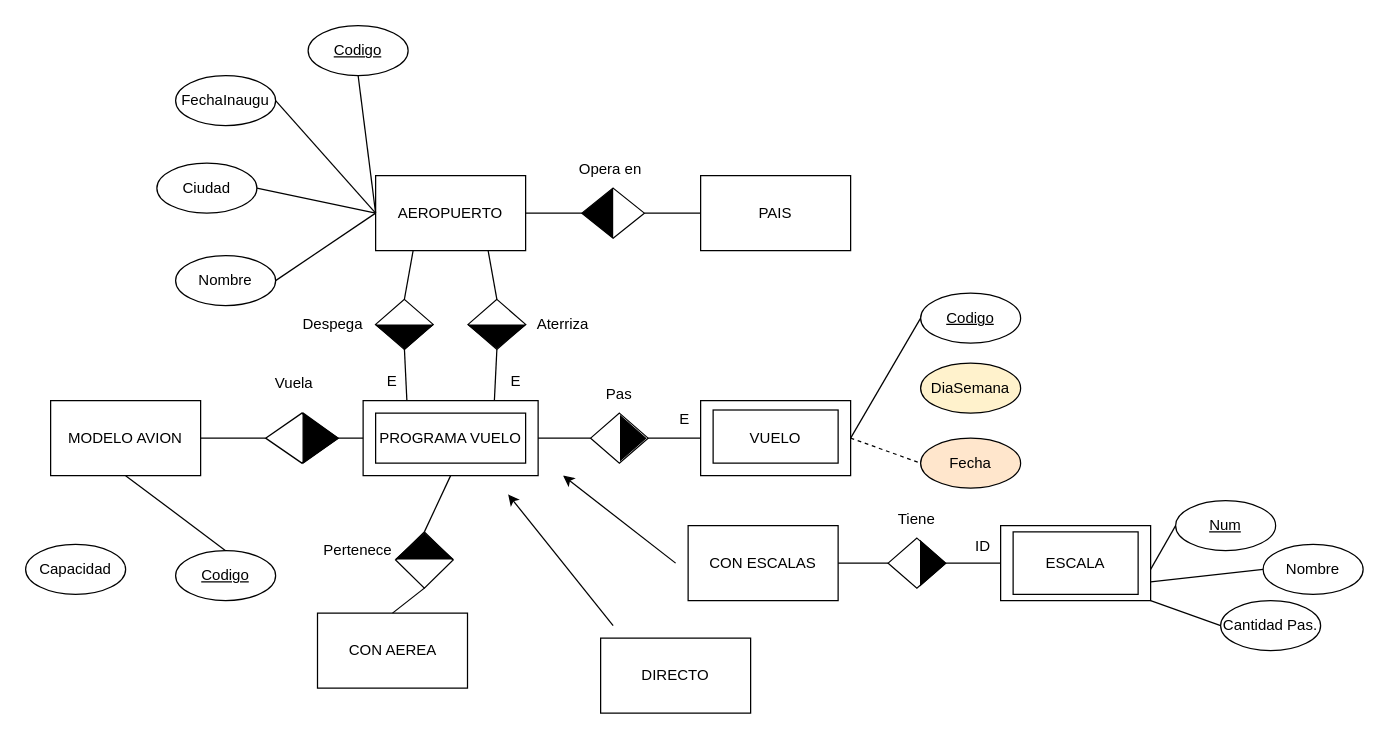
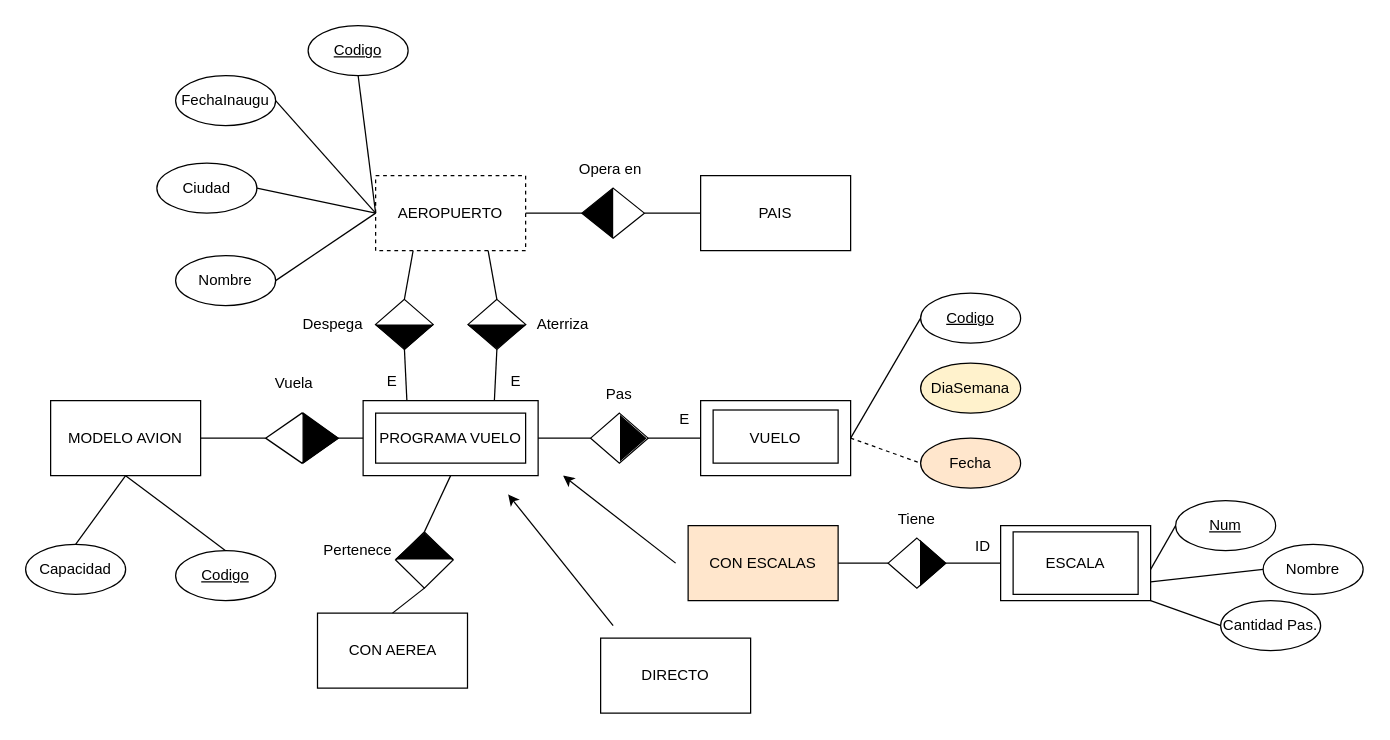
node "AEROPUERTO": style solid -> dashed
edge "MODELO AVION" -- "Capacidad": added
node "CON ESCALAS": fillcolor #ffffff -> #ffe6cc
